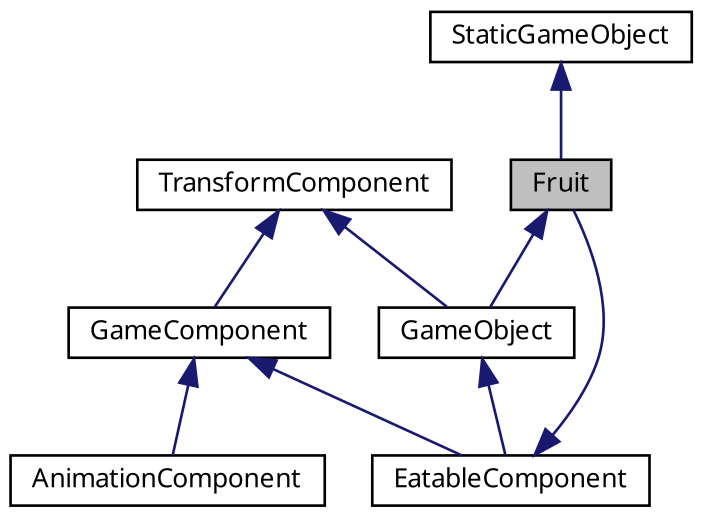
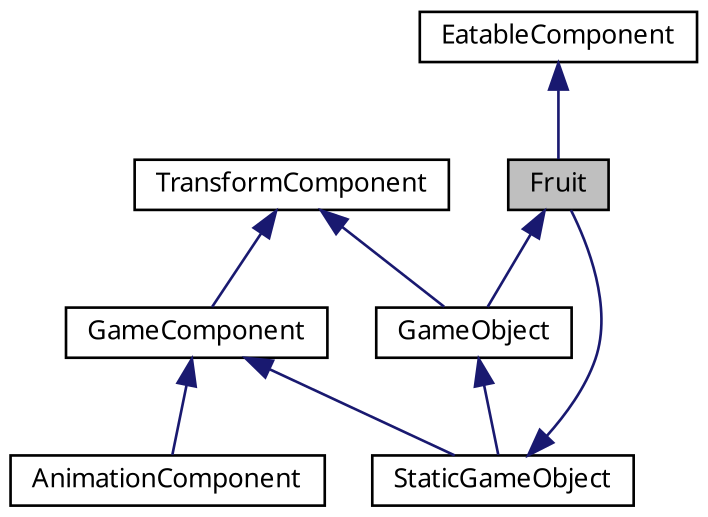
edge "EatableComponent" -> "GameComponent": now "StaticGameObject" -> "GameComponent"
edge "EatableComponent" -> "GameObject": now "StaticGameObject" -> "GameObject"
